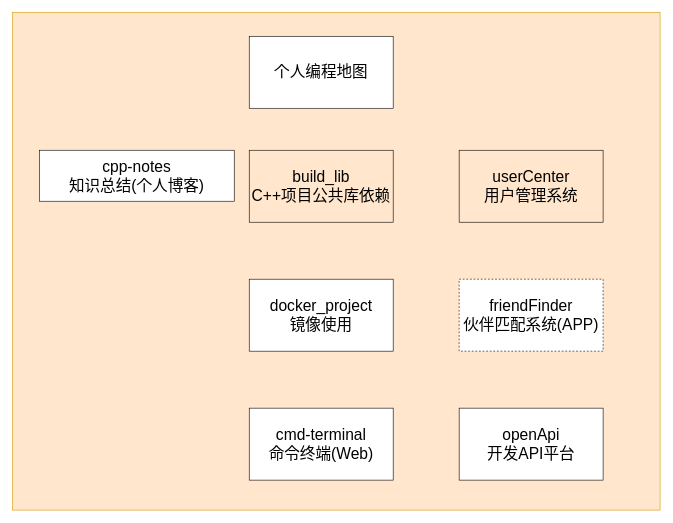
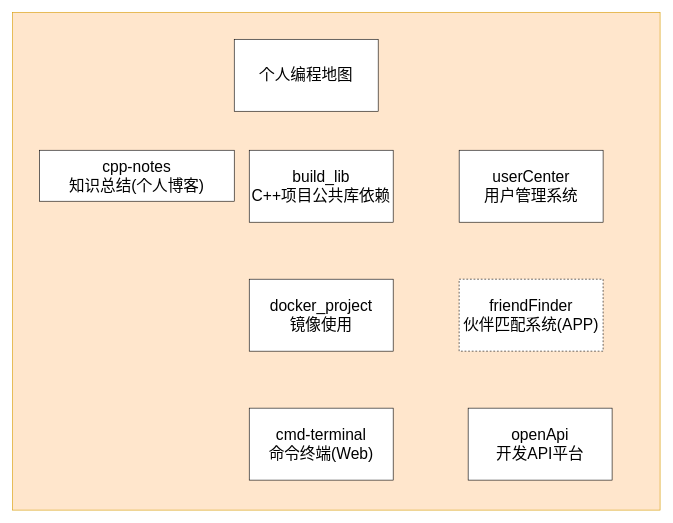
node "个人编程地图": moved (321, 72) -> (306, 75)
node "build_libC++项目公共库依赖": fillcolor #ffe6cc -> #ffffff
node "userCenter用户管理系统": fillcolor #ffe6cc -> #ffffff
node "openApi开发API平台": moved (531, 444) -> (540, 444)
